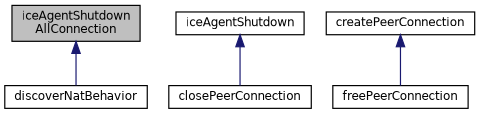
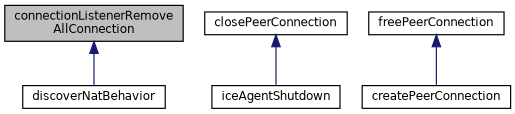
node "iceAgentShutdown AllConnection": label "iceAgentShutdown AllConnection" -> "connectionListenerRemove AllConnection"
edge "closePeerConnection" -> "iceAgentShutdown": reversed
edge "freePeerConnection" -> "createPeerConnection": reversed
